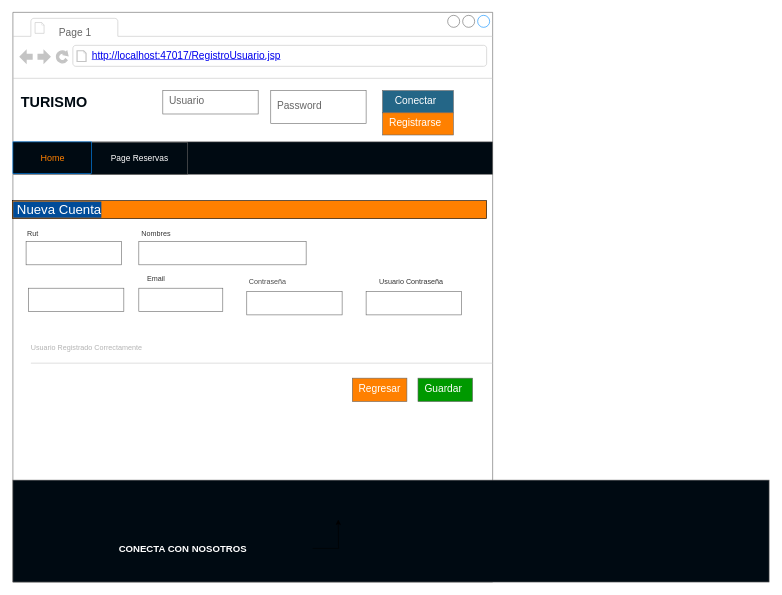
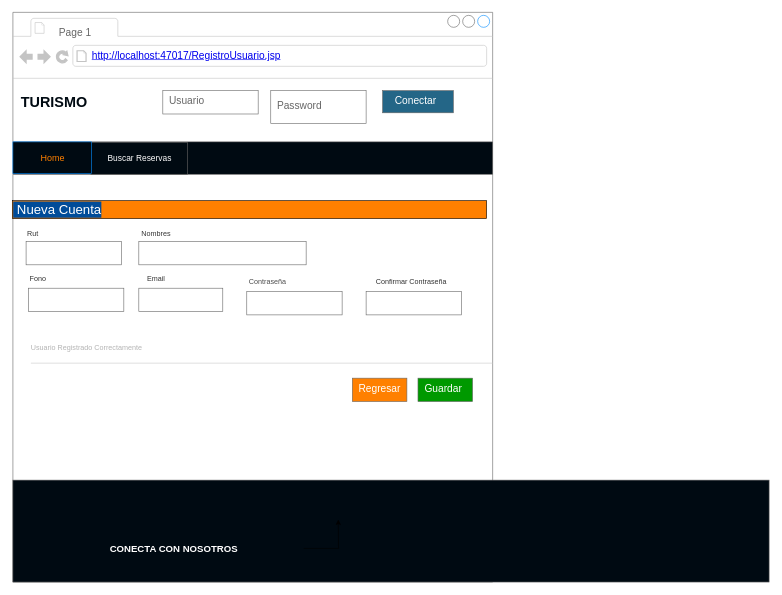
node "Registrarse": removed
node "Page Reservas": label "Page Reservas" -> "Buscar Reservas"
node "Fono": added
node "Usuario Contraseña": label "Usuario Contraseña" -> "Confirmar Contraseña"
node "CONECTA CON NOSOTROS": moved (183, 549) -> (174, 549)
